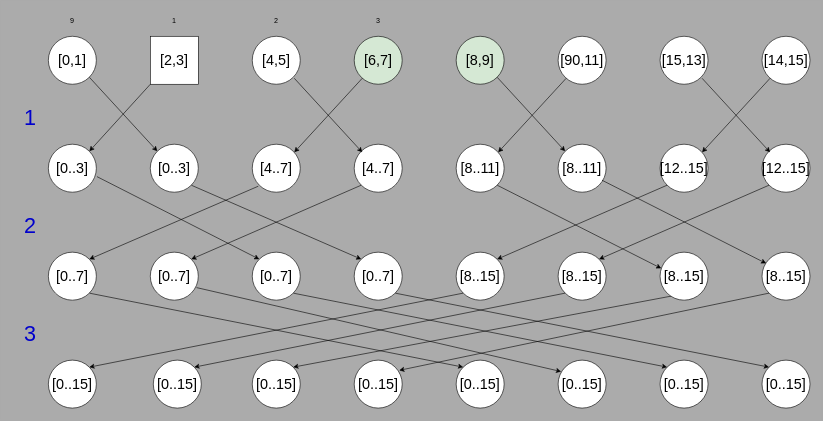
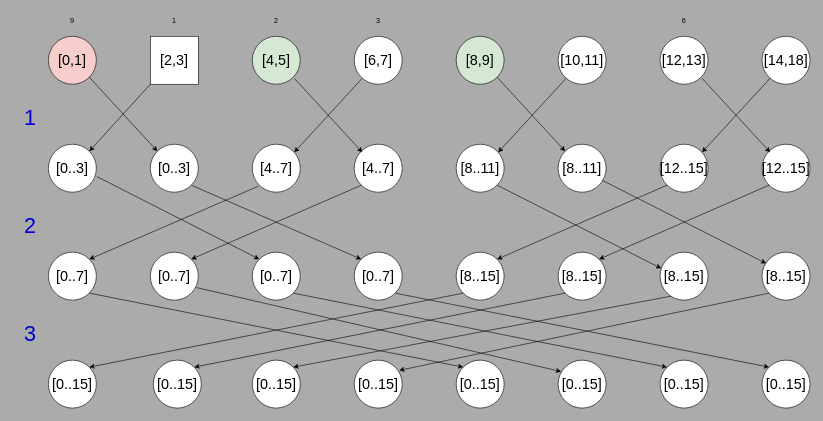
node "6": added
node "[0,1]": fillcolor #ffffff -> #f8cecc
node "[4,5]": fillcolor #ffffff -> #d5e8d4
node "[6,7]": fillcolor #d5e8d4 -> #ffffff
node "[90,11]": label "[90,11]" -> "[10,11]"
node "[15,13]": label "[15,13]" -> "[12,13]"
node "[14,15]": label "[14,15]" -> "[14,18]"
